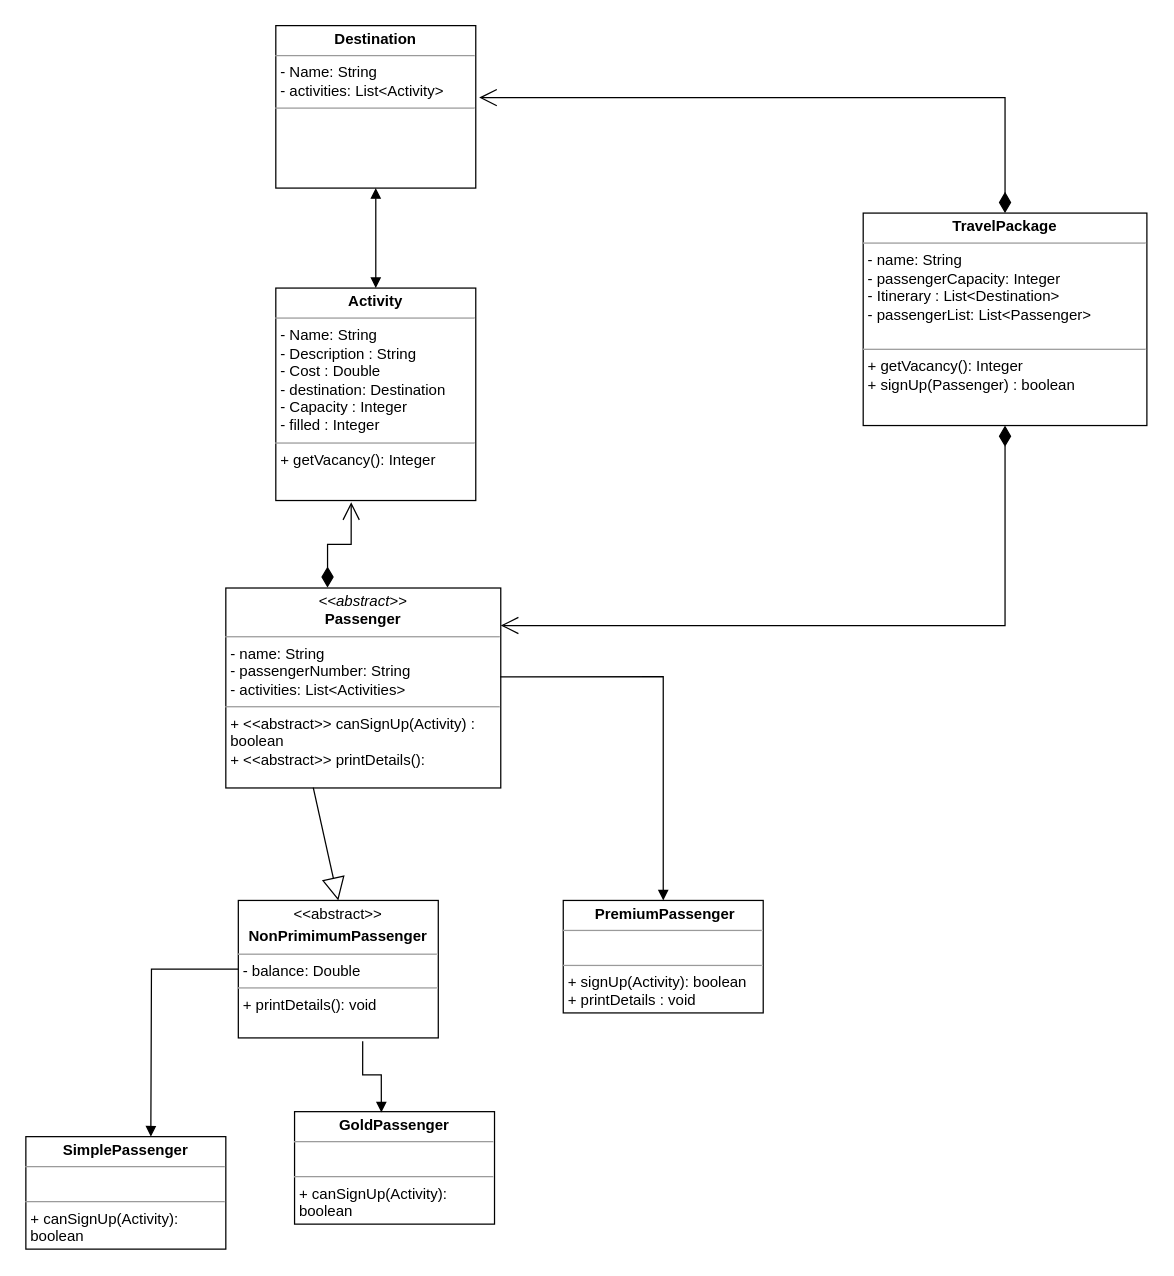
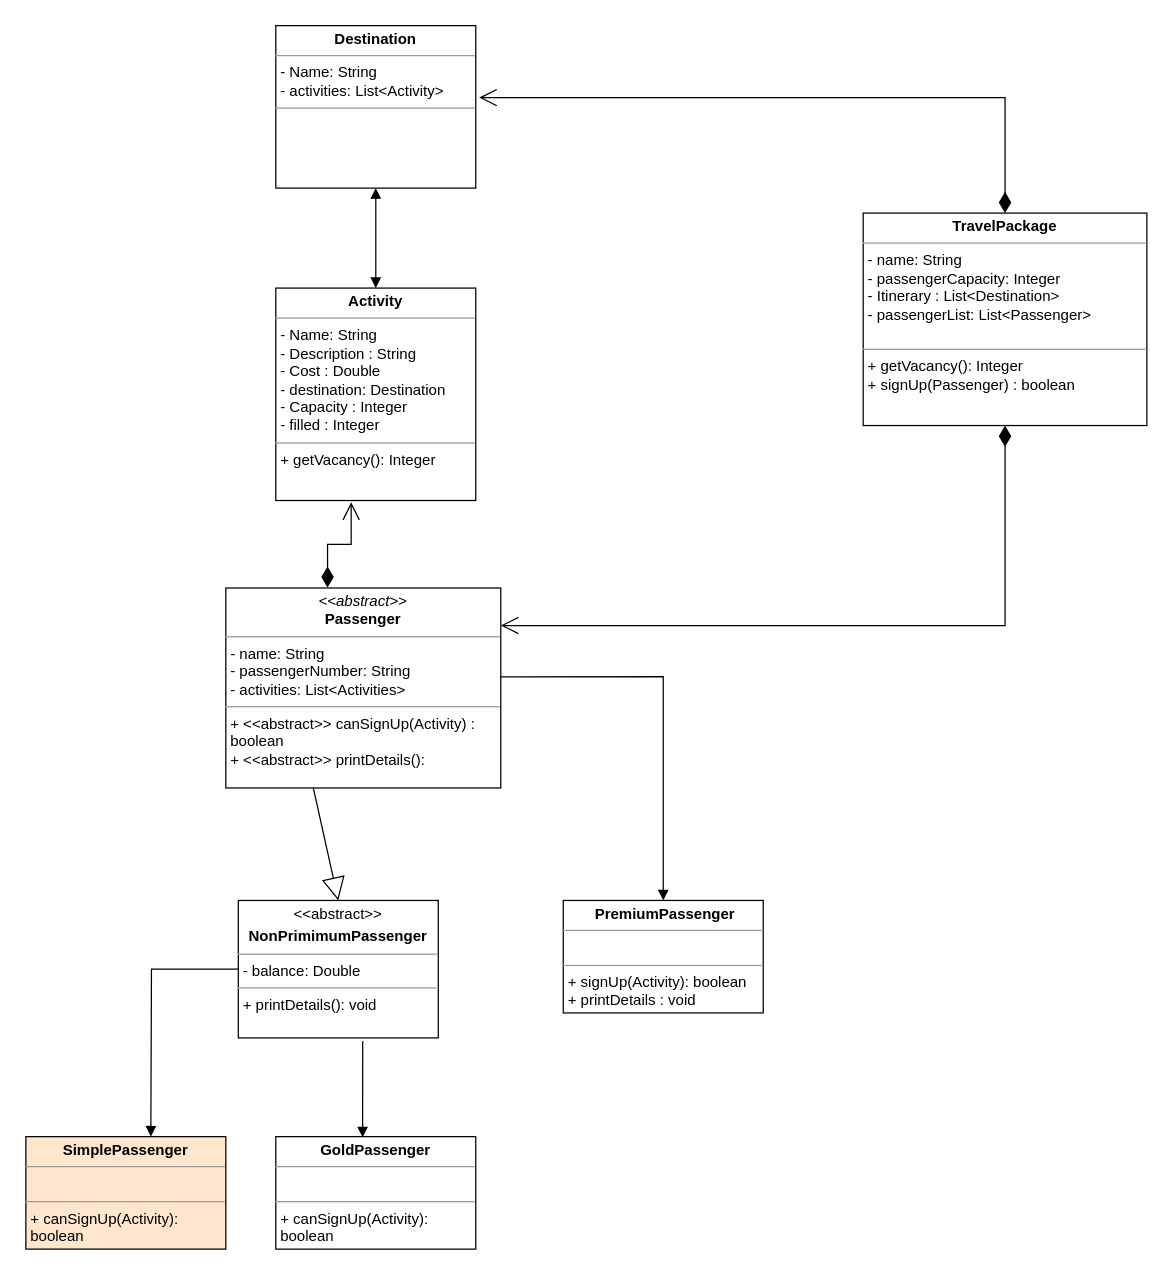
node "GoldPassenger + canSignUp(Activity): boolean": moved (394, 1168) -> (376, 1193)
node "SimplePassenger + canSignUp(Activity): boolean": fillcolor #ffffff -> #ffe6cc
